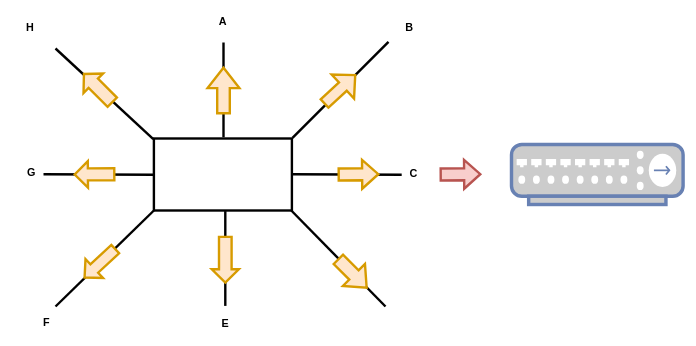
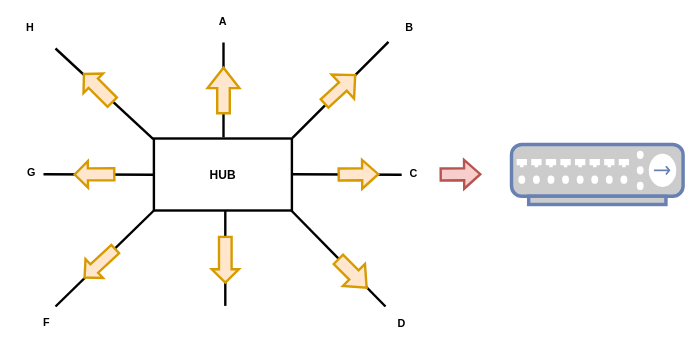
node "HUB": added
node "D": added
node "E": removed
